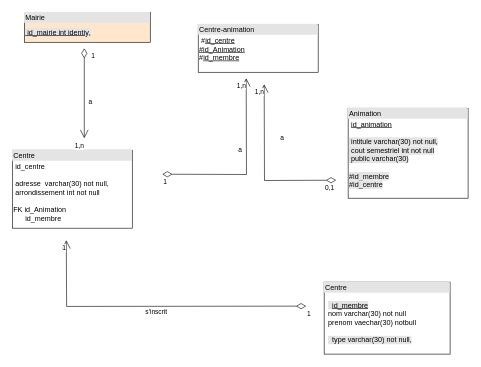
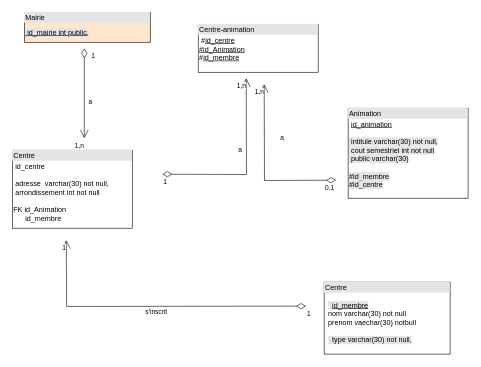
node "id_mairie int identiy,": label "id_mairie int identiy," -> "id_mairie int public,"
